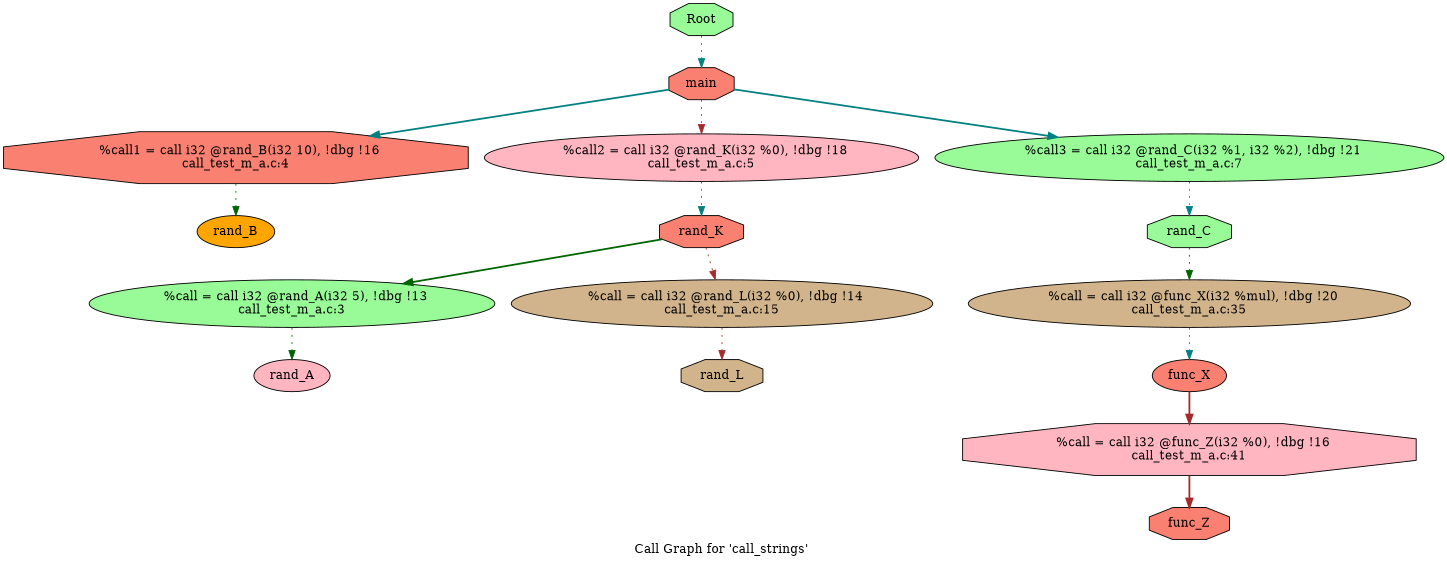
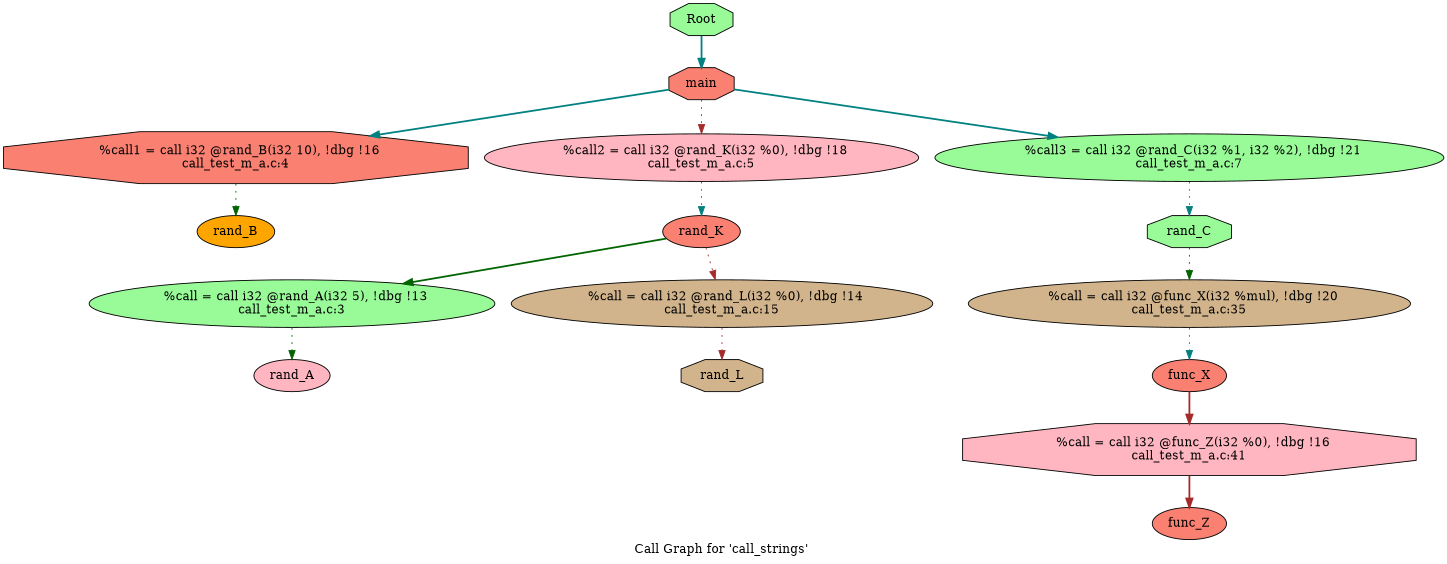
edge "Root" -> "main": style dotted -> bold
node "rand_K": shape octagon -> ellipse
node "func_Z": shape octagon -> ellipse
